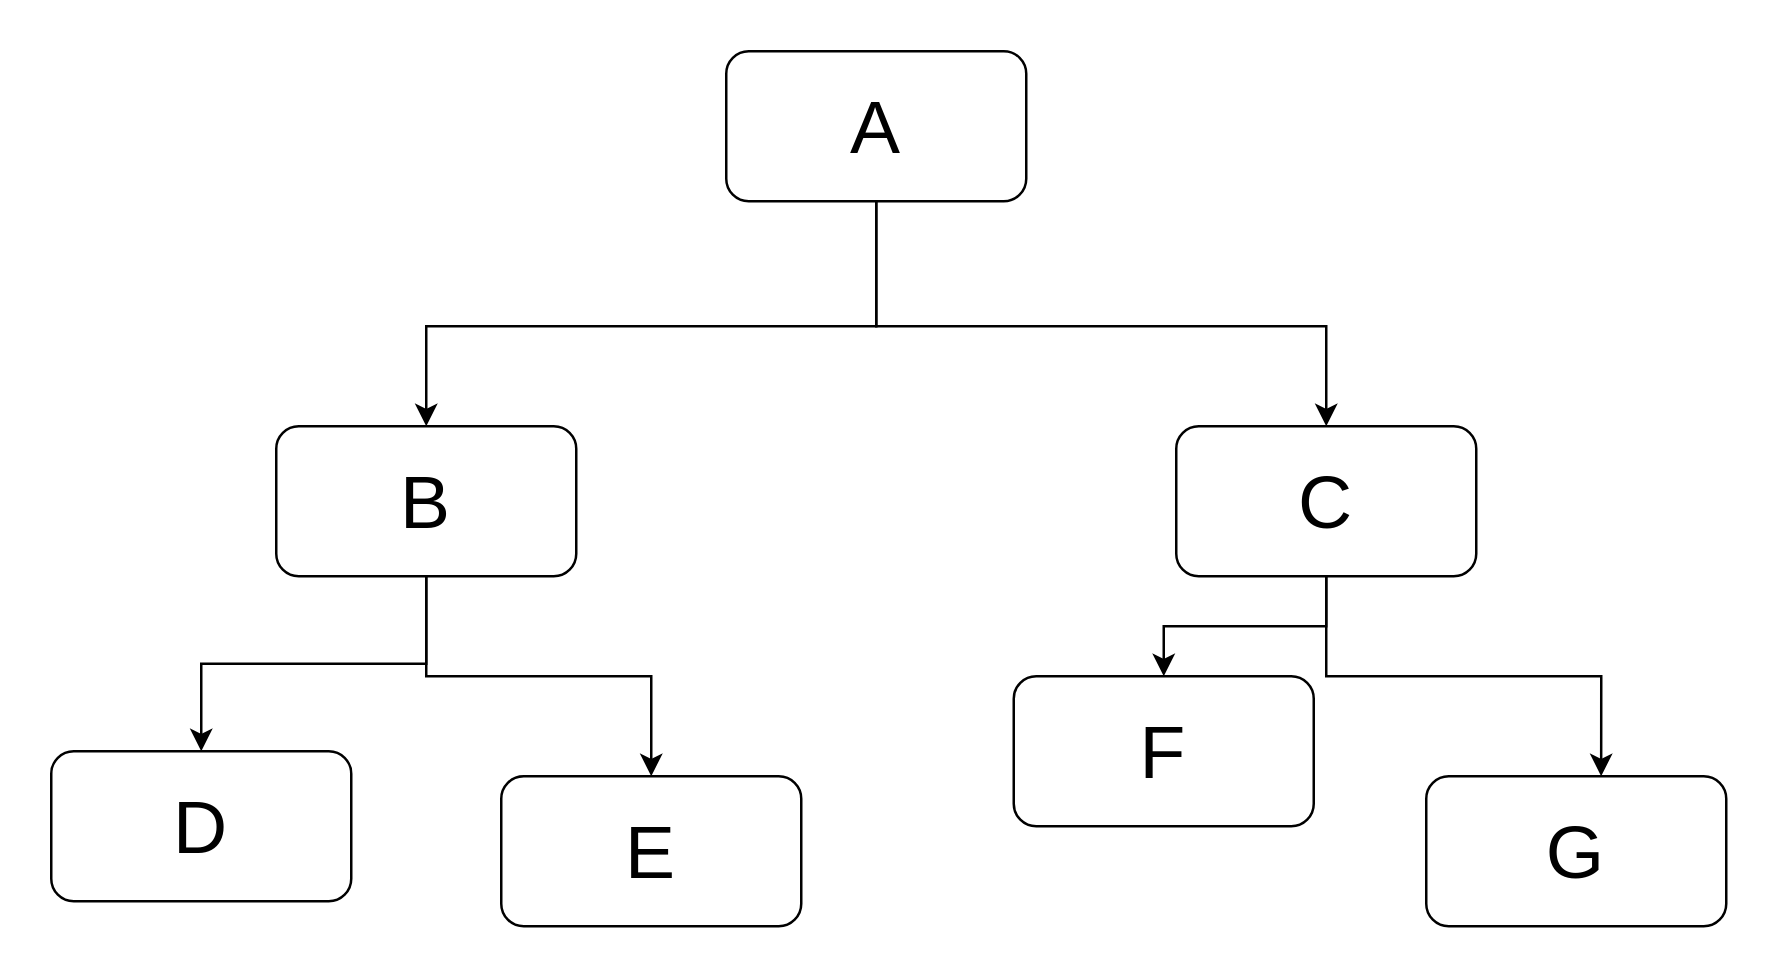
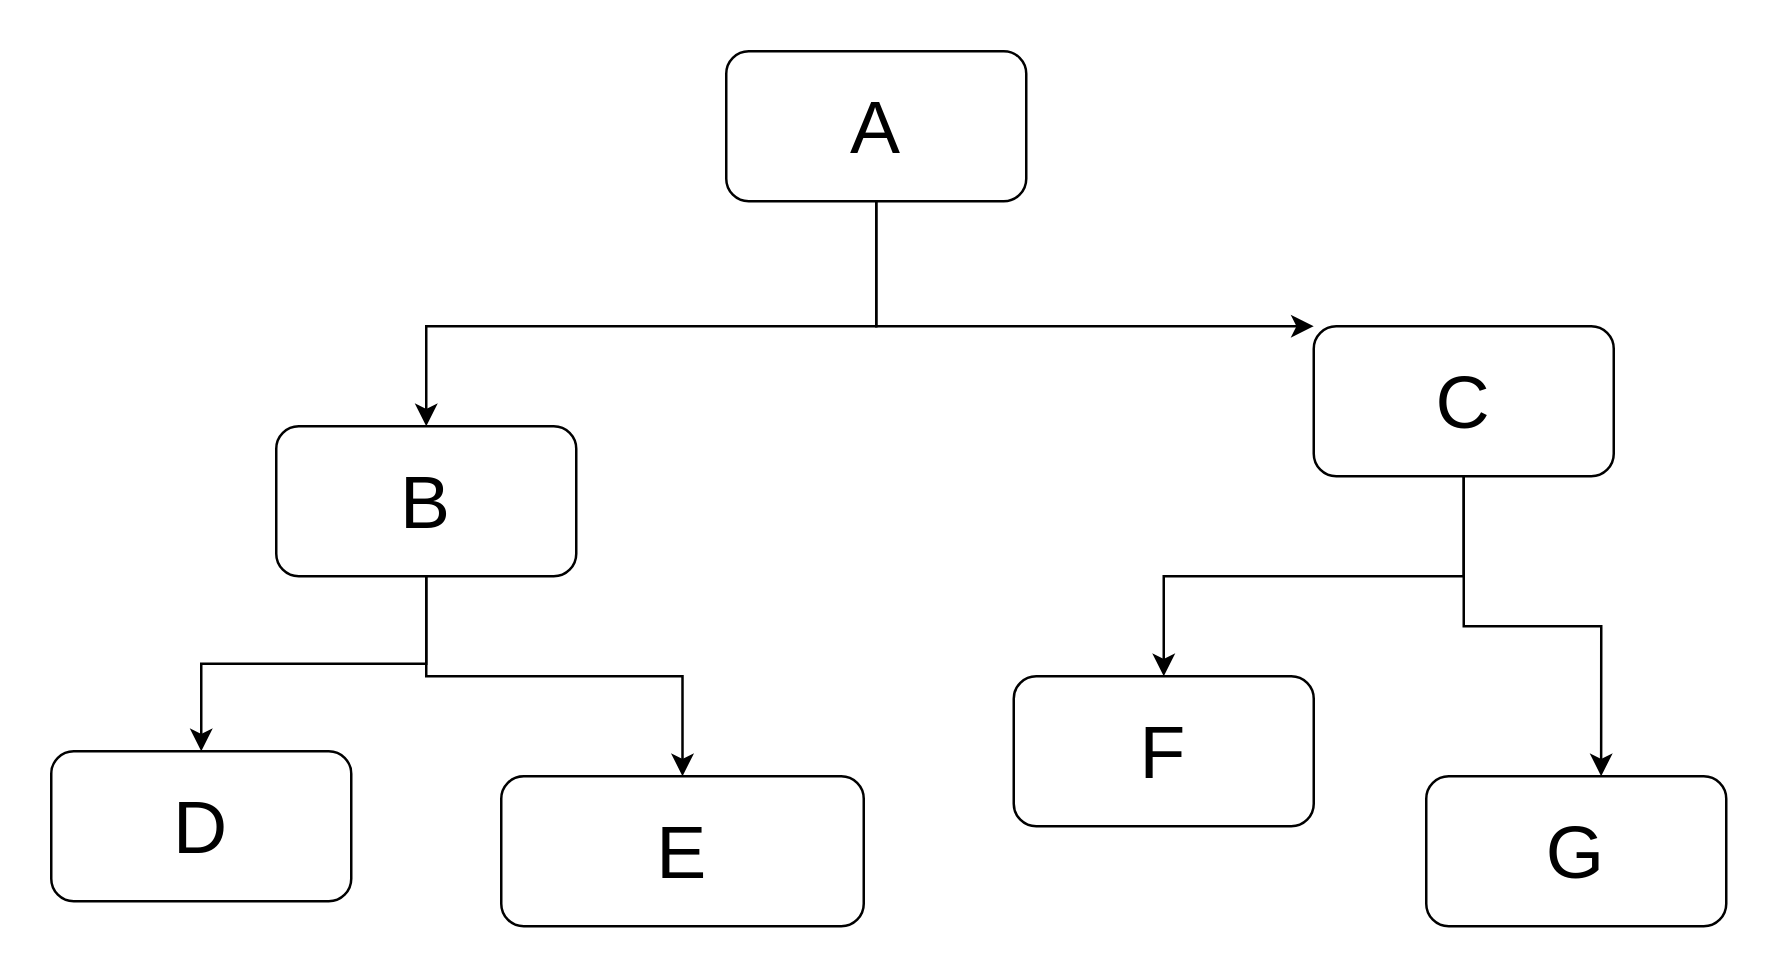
node "C": moved (1326, 501) -> (1464, 401)
node "E": size 300x150 -> 363x150
